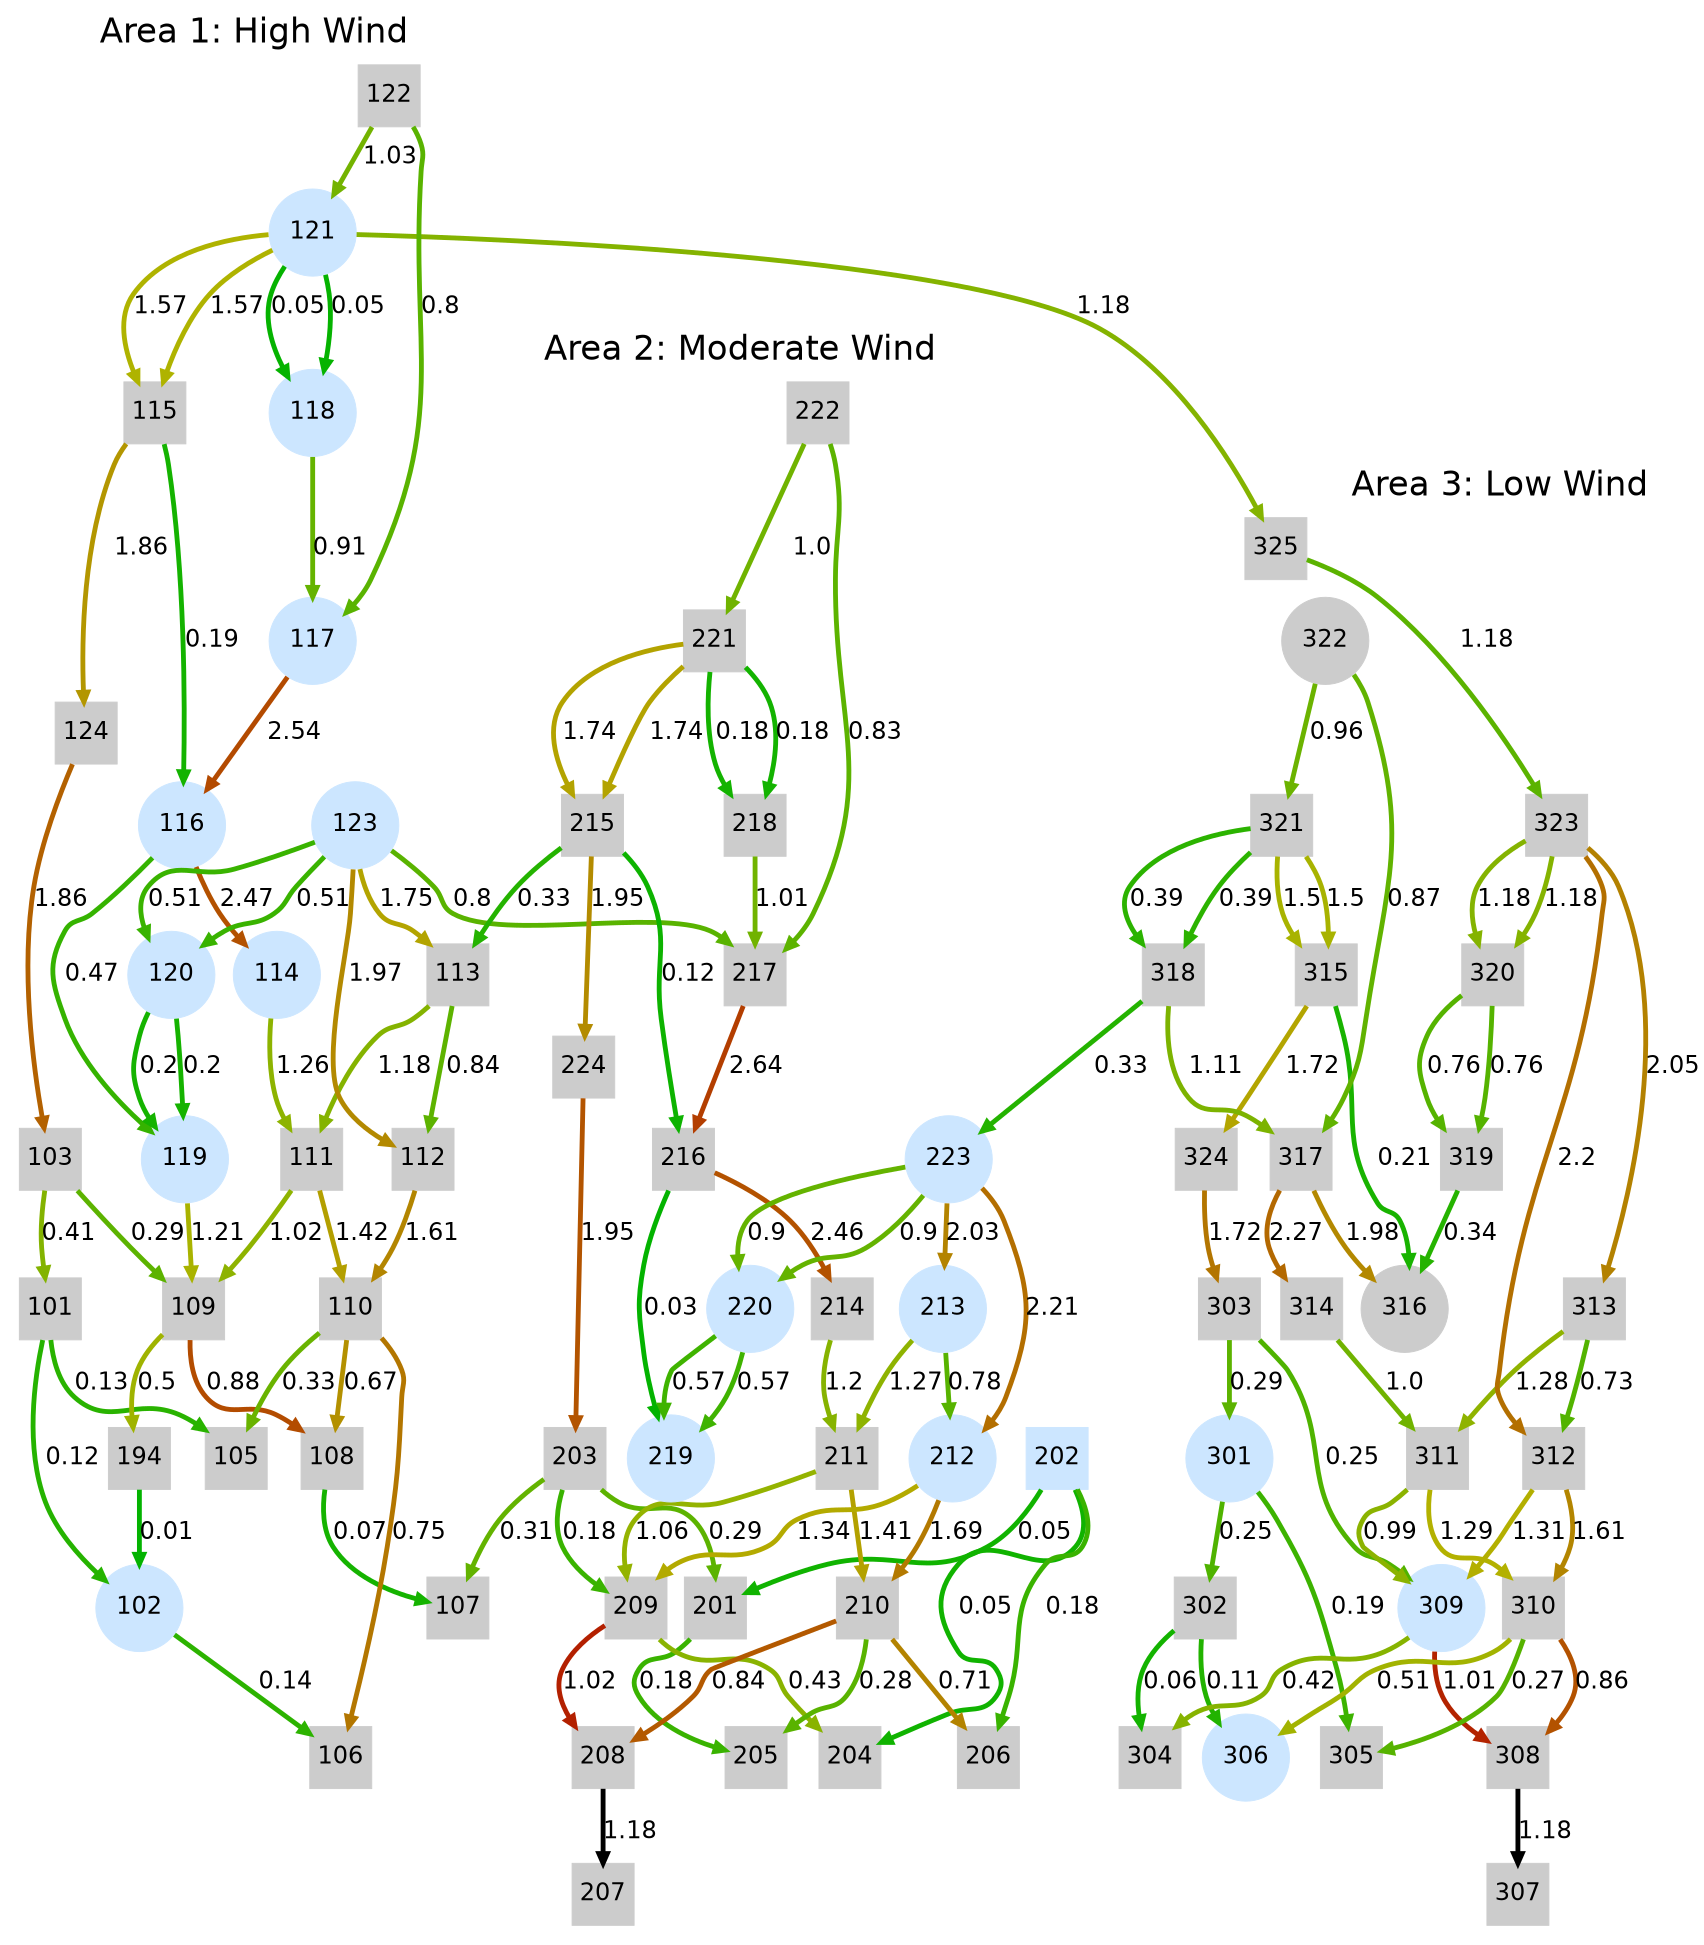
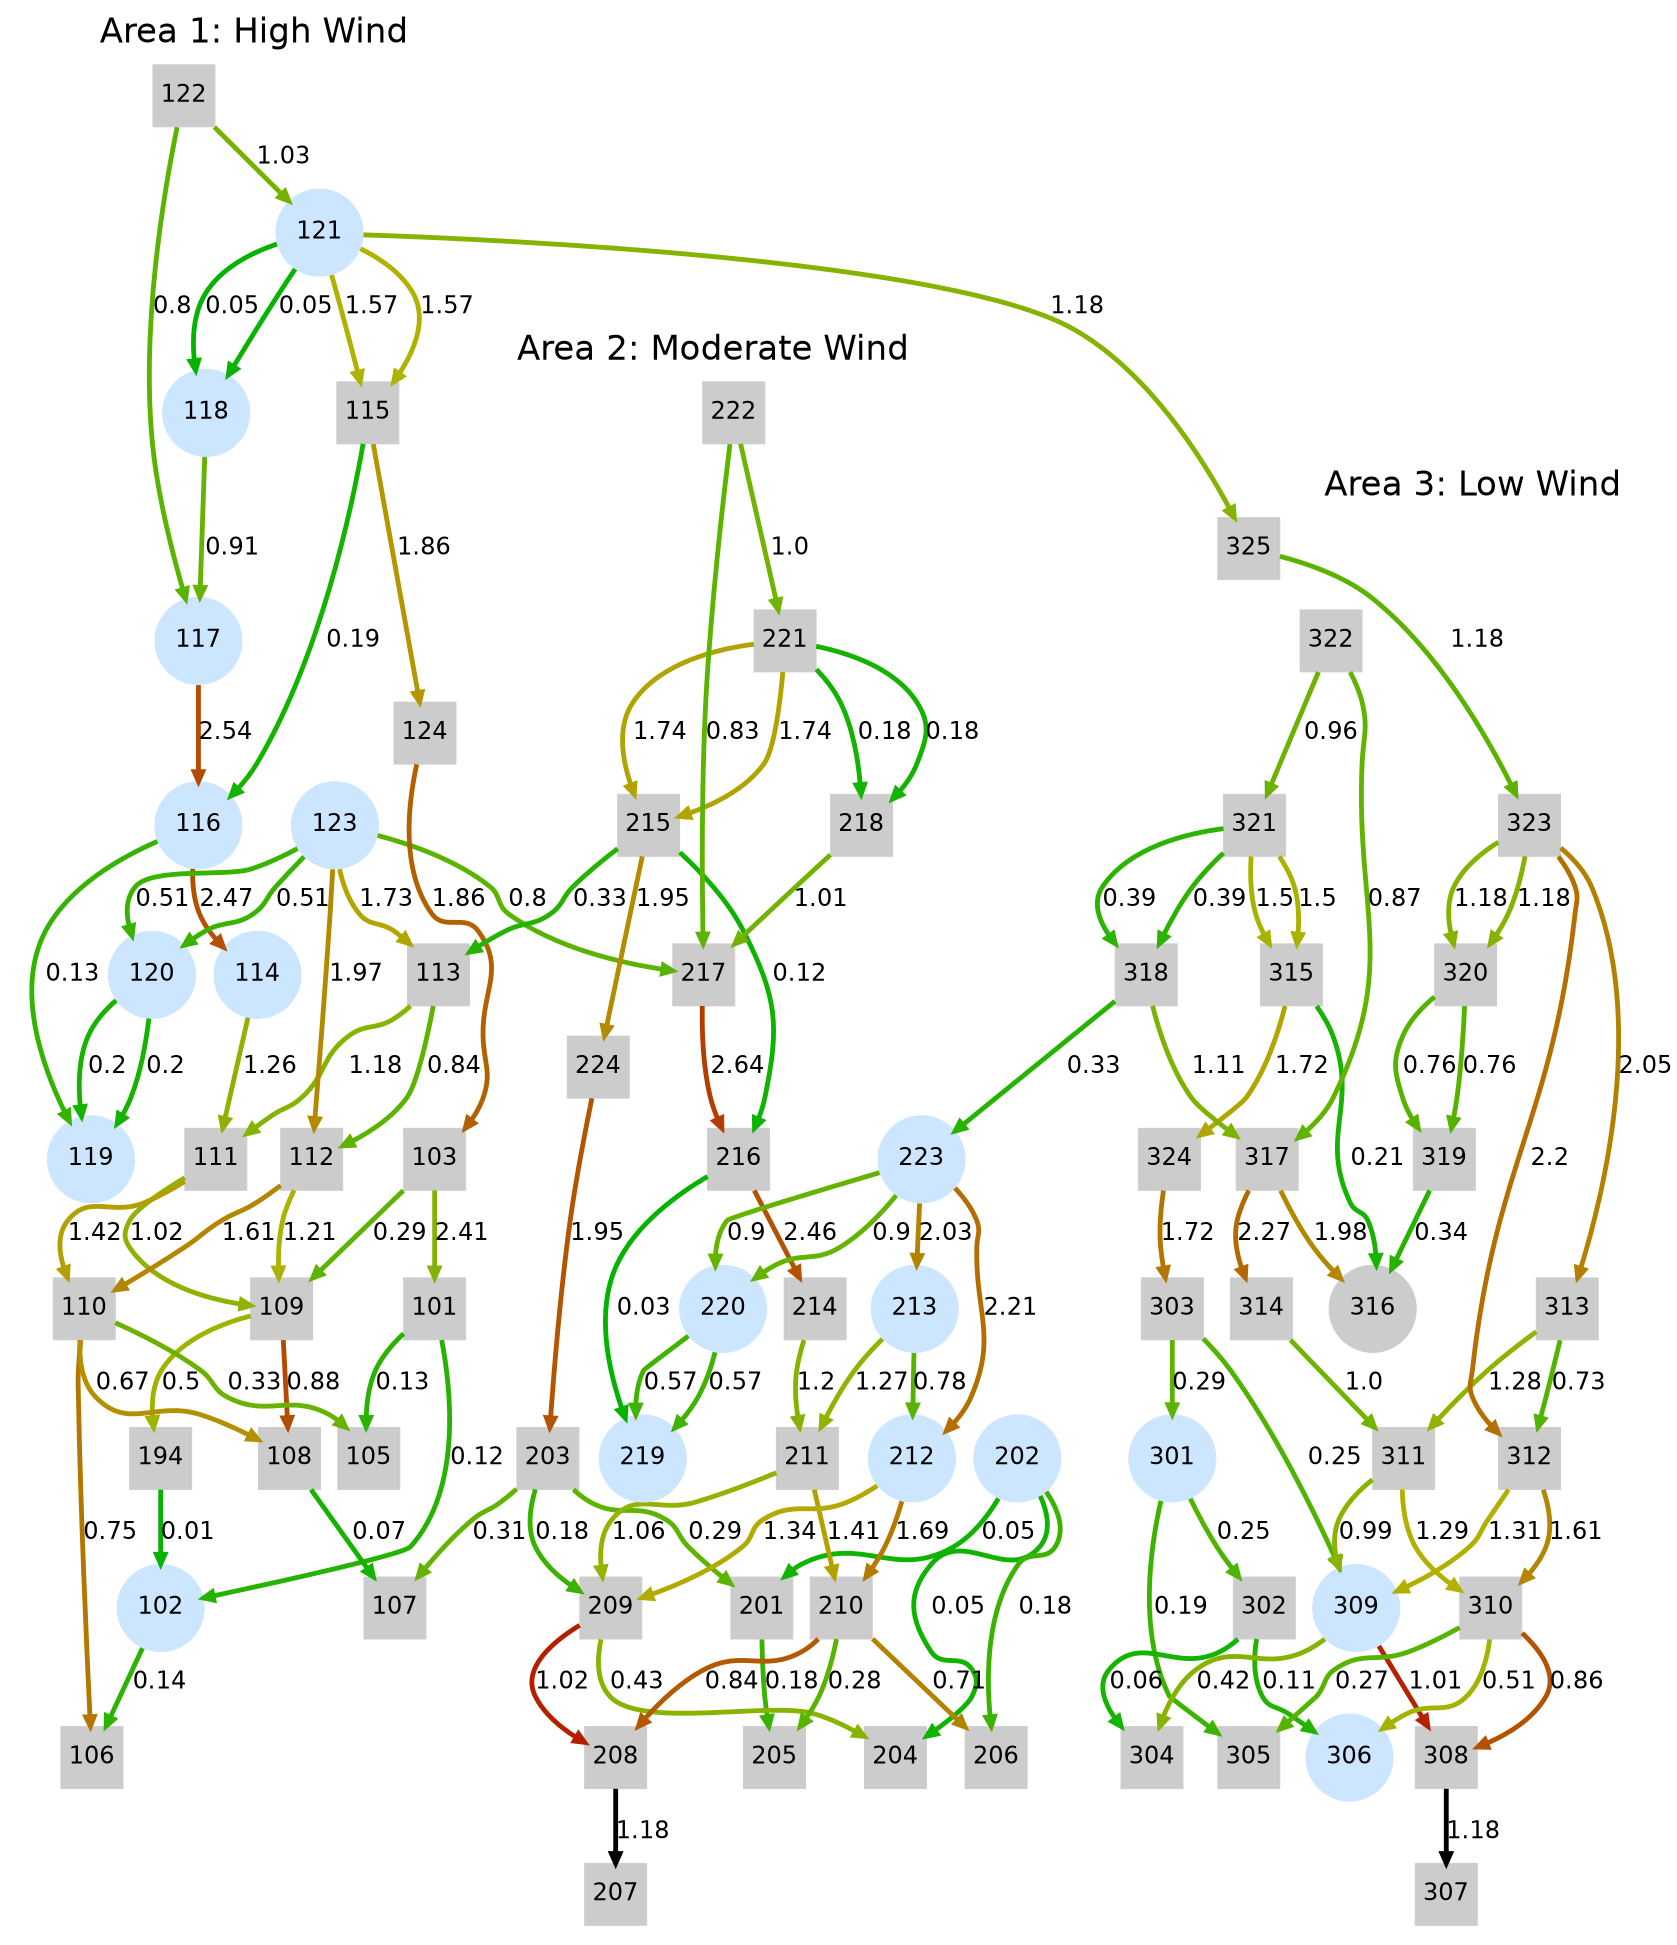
node "322": shape circle -> square
edge "123" -> "113": label "1.75" -> "1.73"
edge "116" -> "119": label "0.47" -> "0.13"
edge "103" -> "101": label "0.41" -> "2.41"
edge "119" -> "109": now "112" -> "109"
node "202": shape square -> circle
